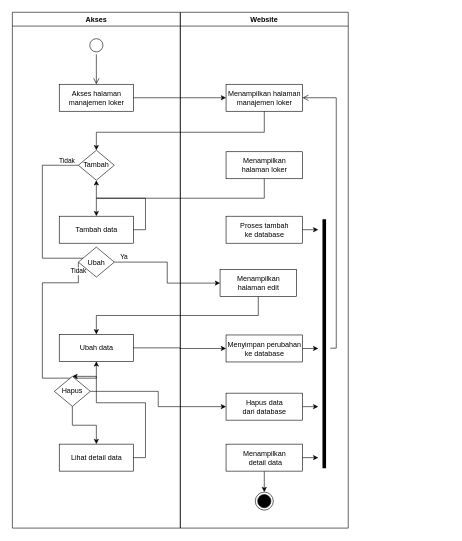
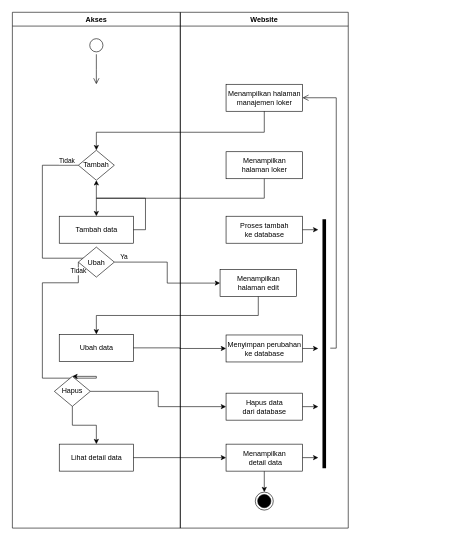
node "Akses halaman manajemen loker": removed
edge "Akses halaman manajemen loker" -> "Menampilkan halaman manajemen loker": removed
edge "Lihat detail data" -> "Ubah data": now "Lihat detail data" -> "Menampilkan detail data"
